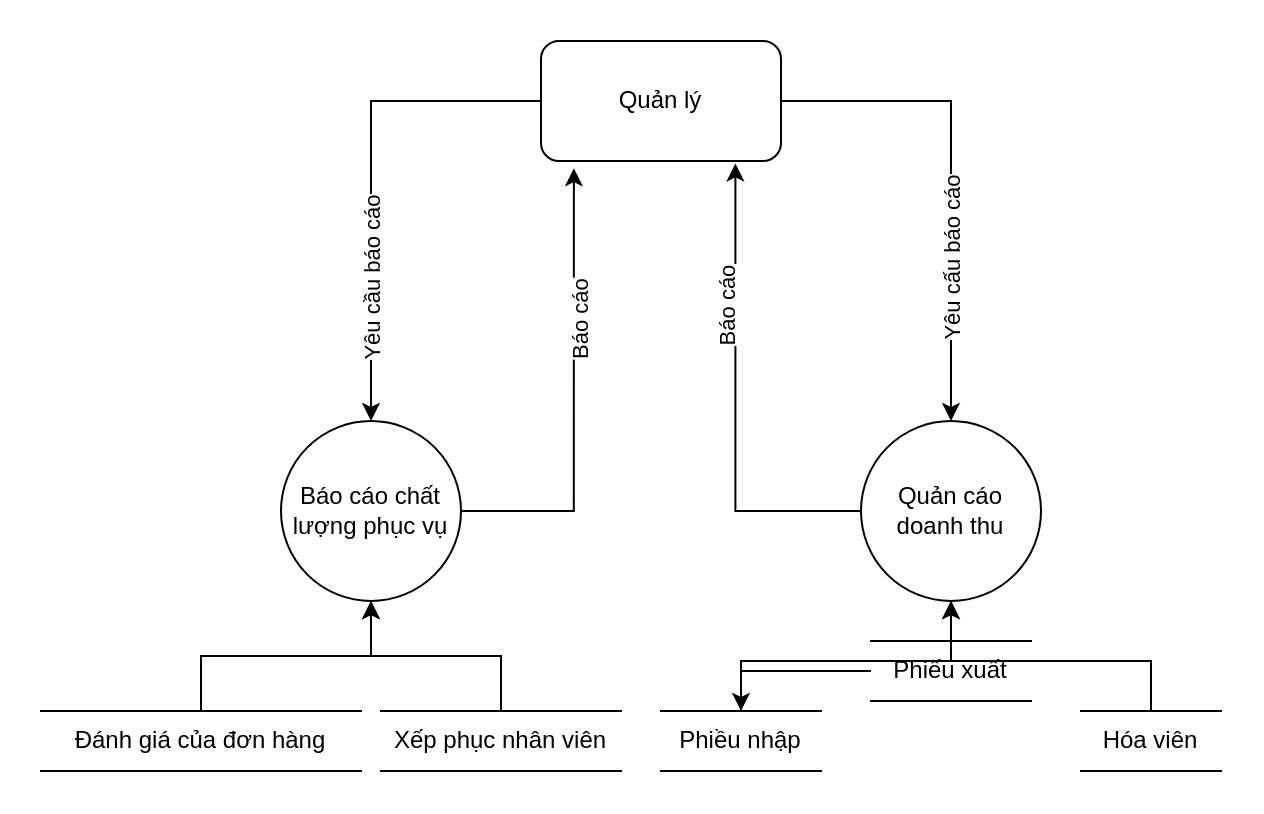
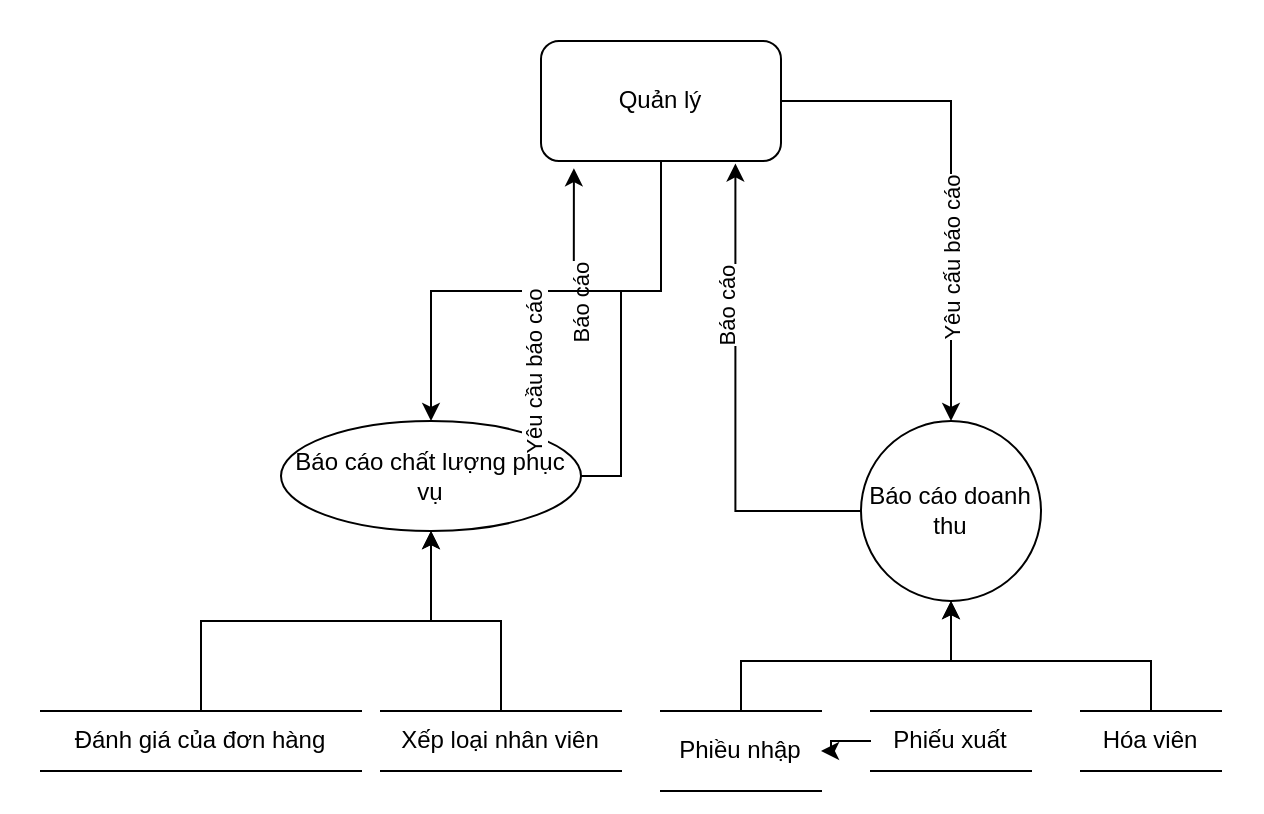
node "Báo cáo chất lượng phục vụ": size 180x180 -> 300x110
node "Quản cáo doanh thu": label "Quản cáo doanh thu" -> "Báo cáo doanh thu"
node "Phiếu xuất": moved (951, 671) -> (951, 741)
node "Xếp phục nhân viên": label "Xếp phục nhân viên" -> "Xếp loại nhân viên"
node "Phiều nhập": size 160x60 -> 160x80
